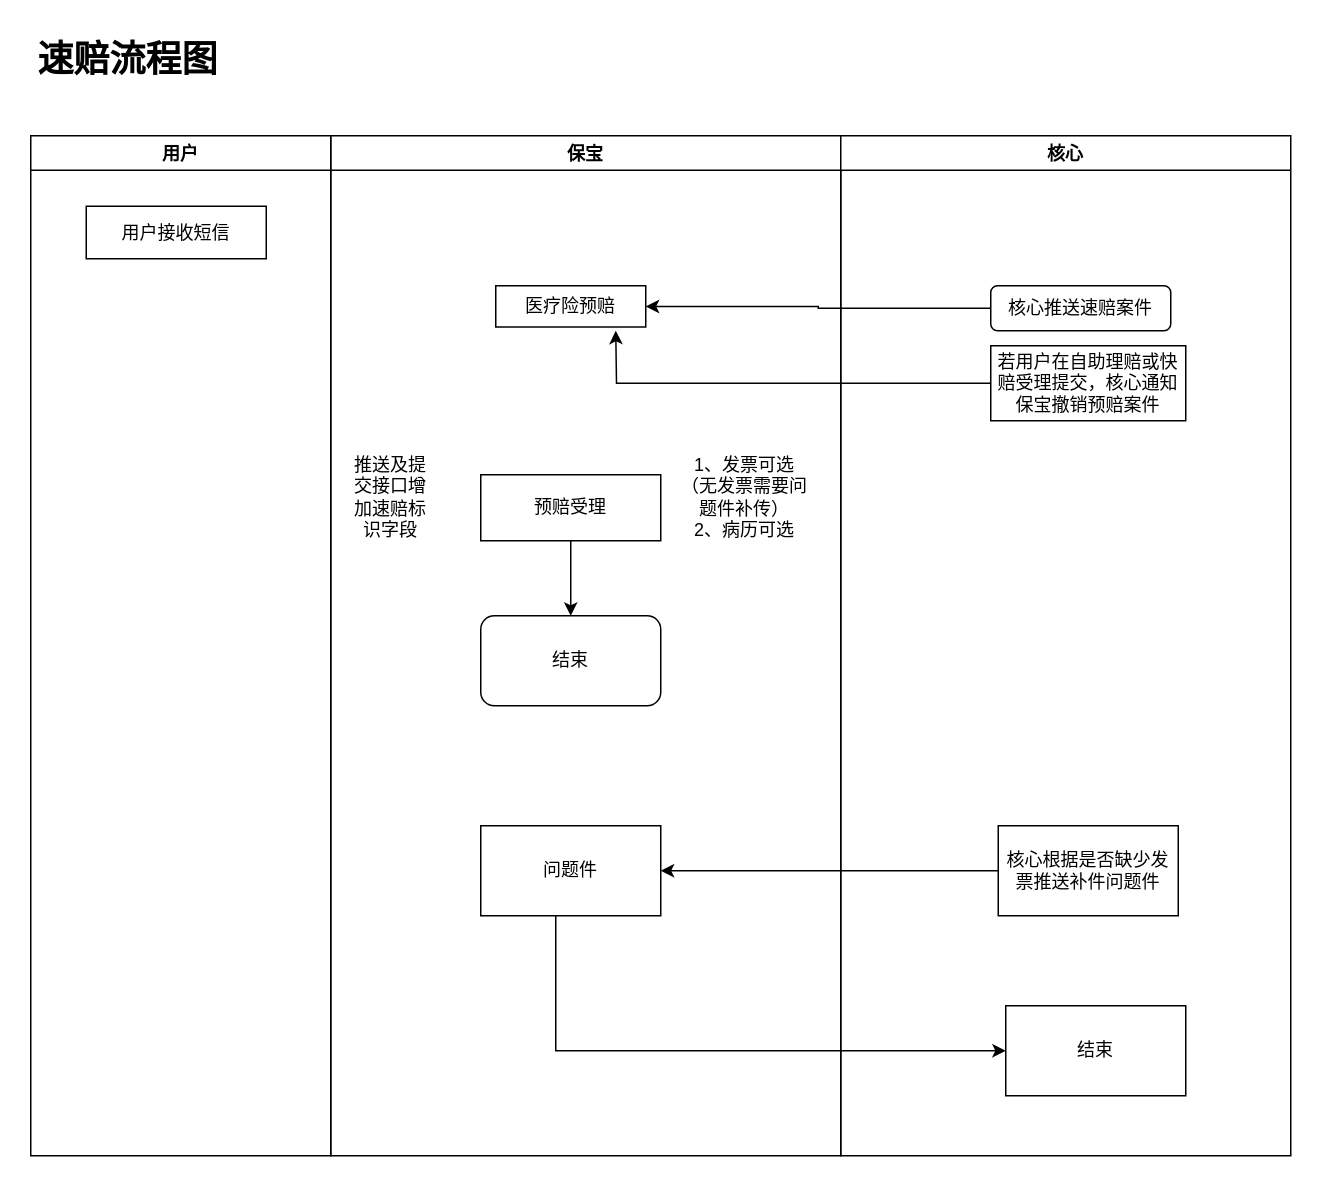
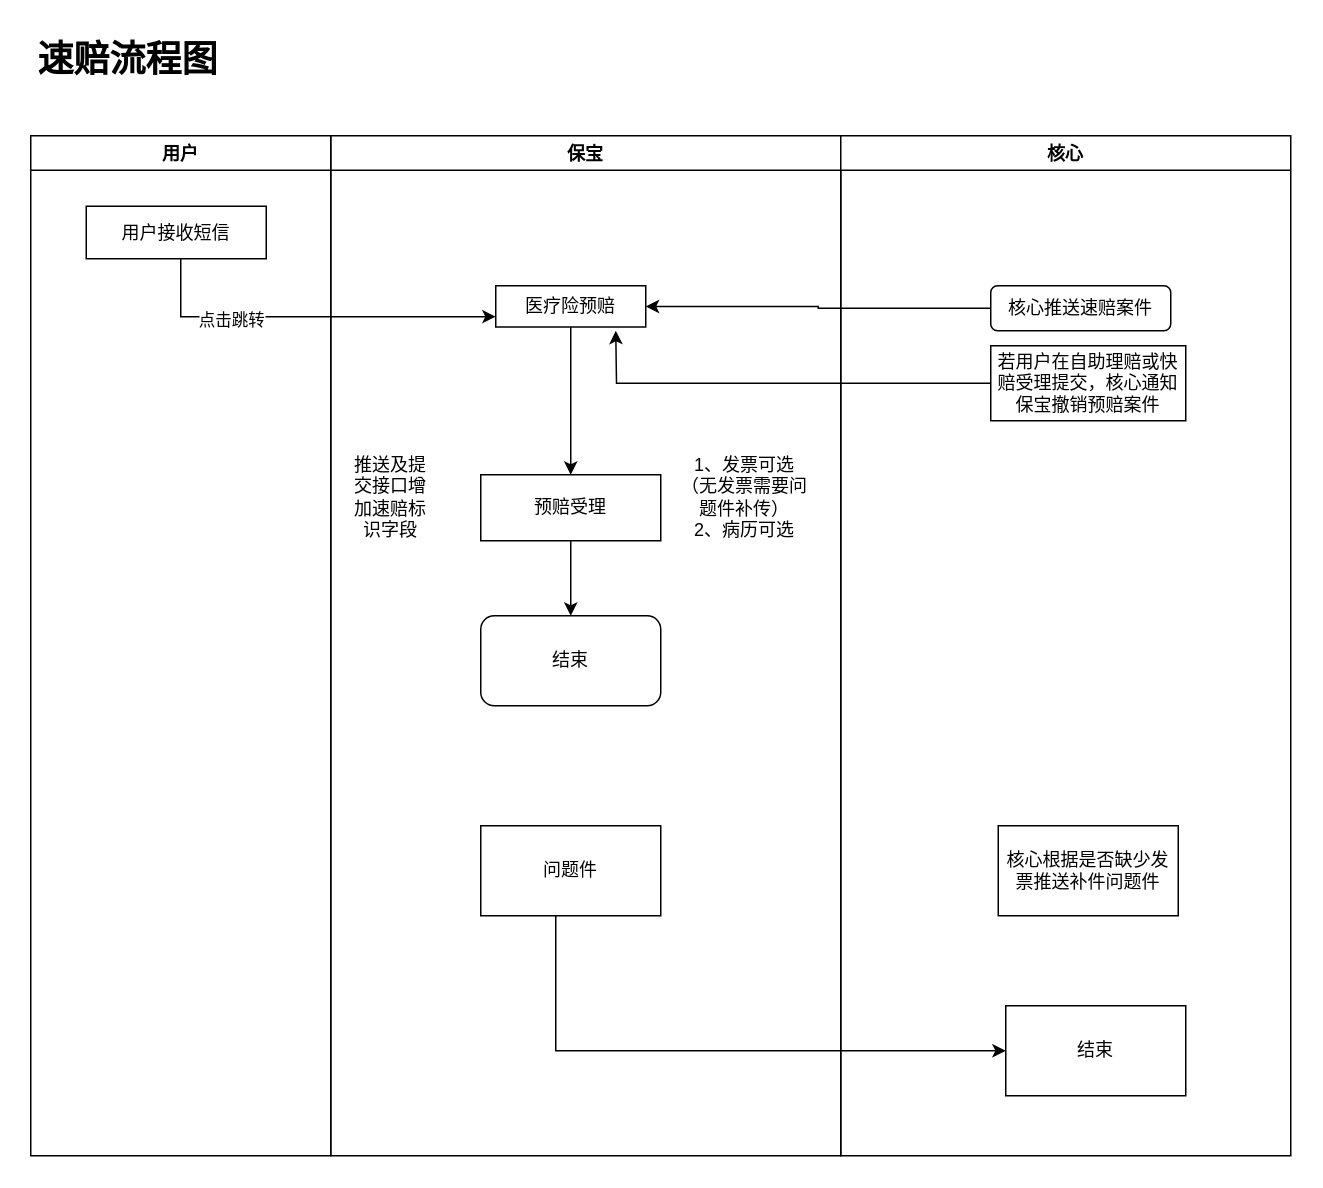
edge "用户接收短信" -> "医疗险预赔": added, label "点击跳转"
edge "医疗险预赔" -> "预赔受理": added
edge "核心根据是否缺少发票推送补件问题件" -> "问题件": removed
